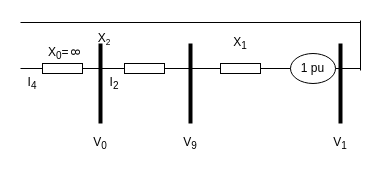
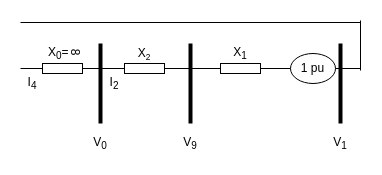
node "X2": moved (105, 39) -> (145, 54)
node "X1": moved (241, 44) -> (241, 54)
